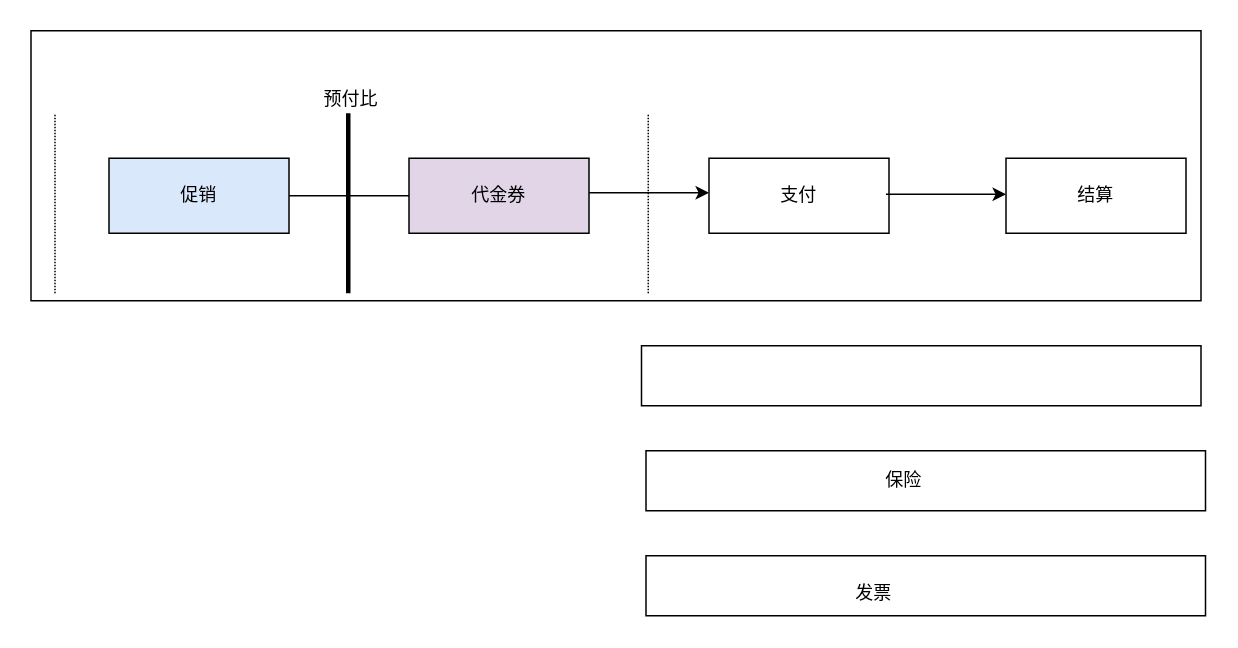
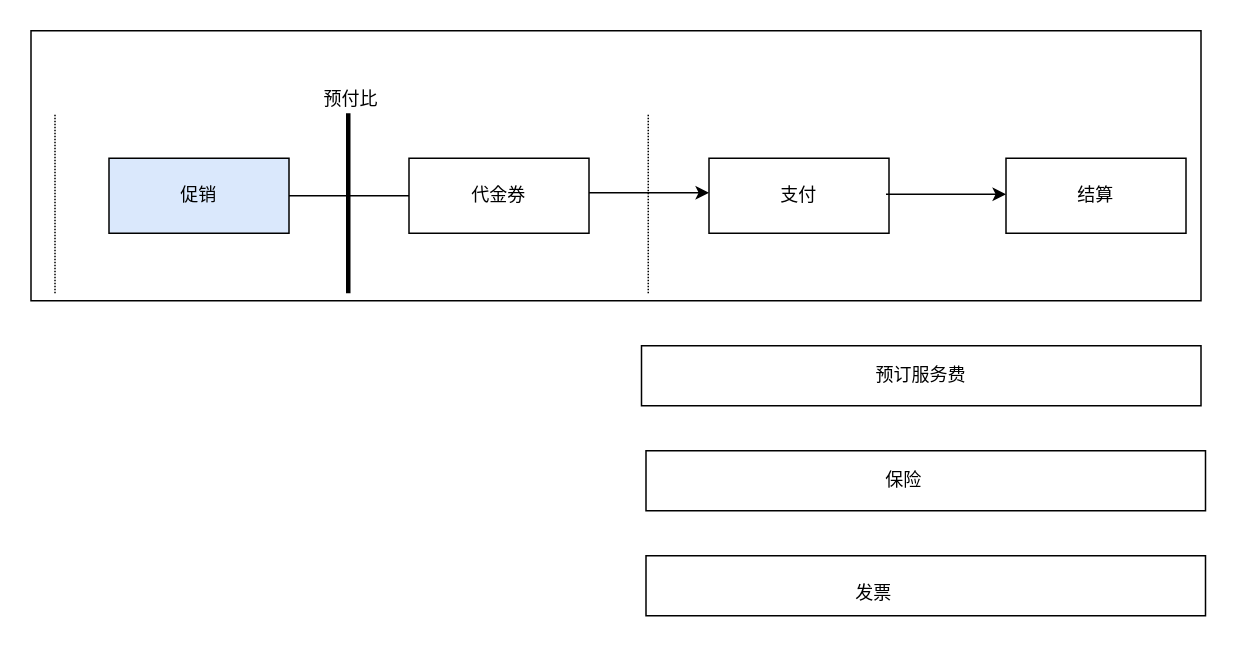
node "代金券": fillcolor #e1d5e7 -> #ffffff
node "预订服务费": added
